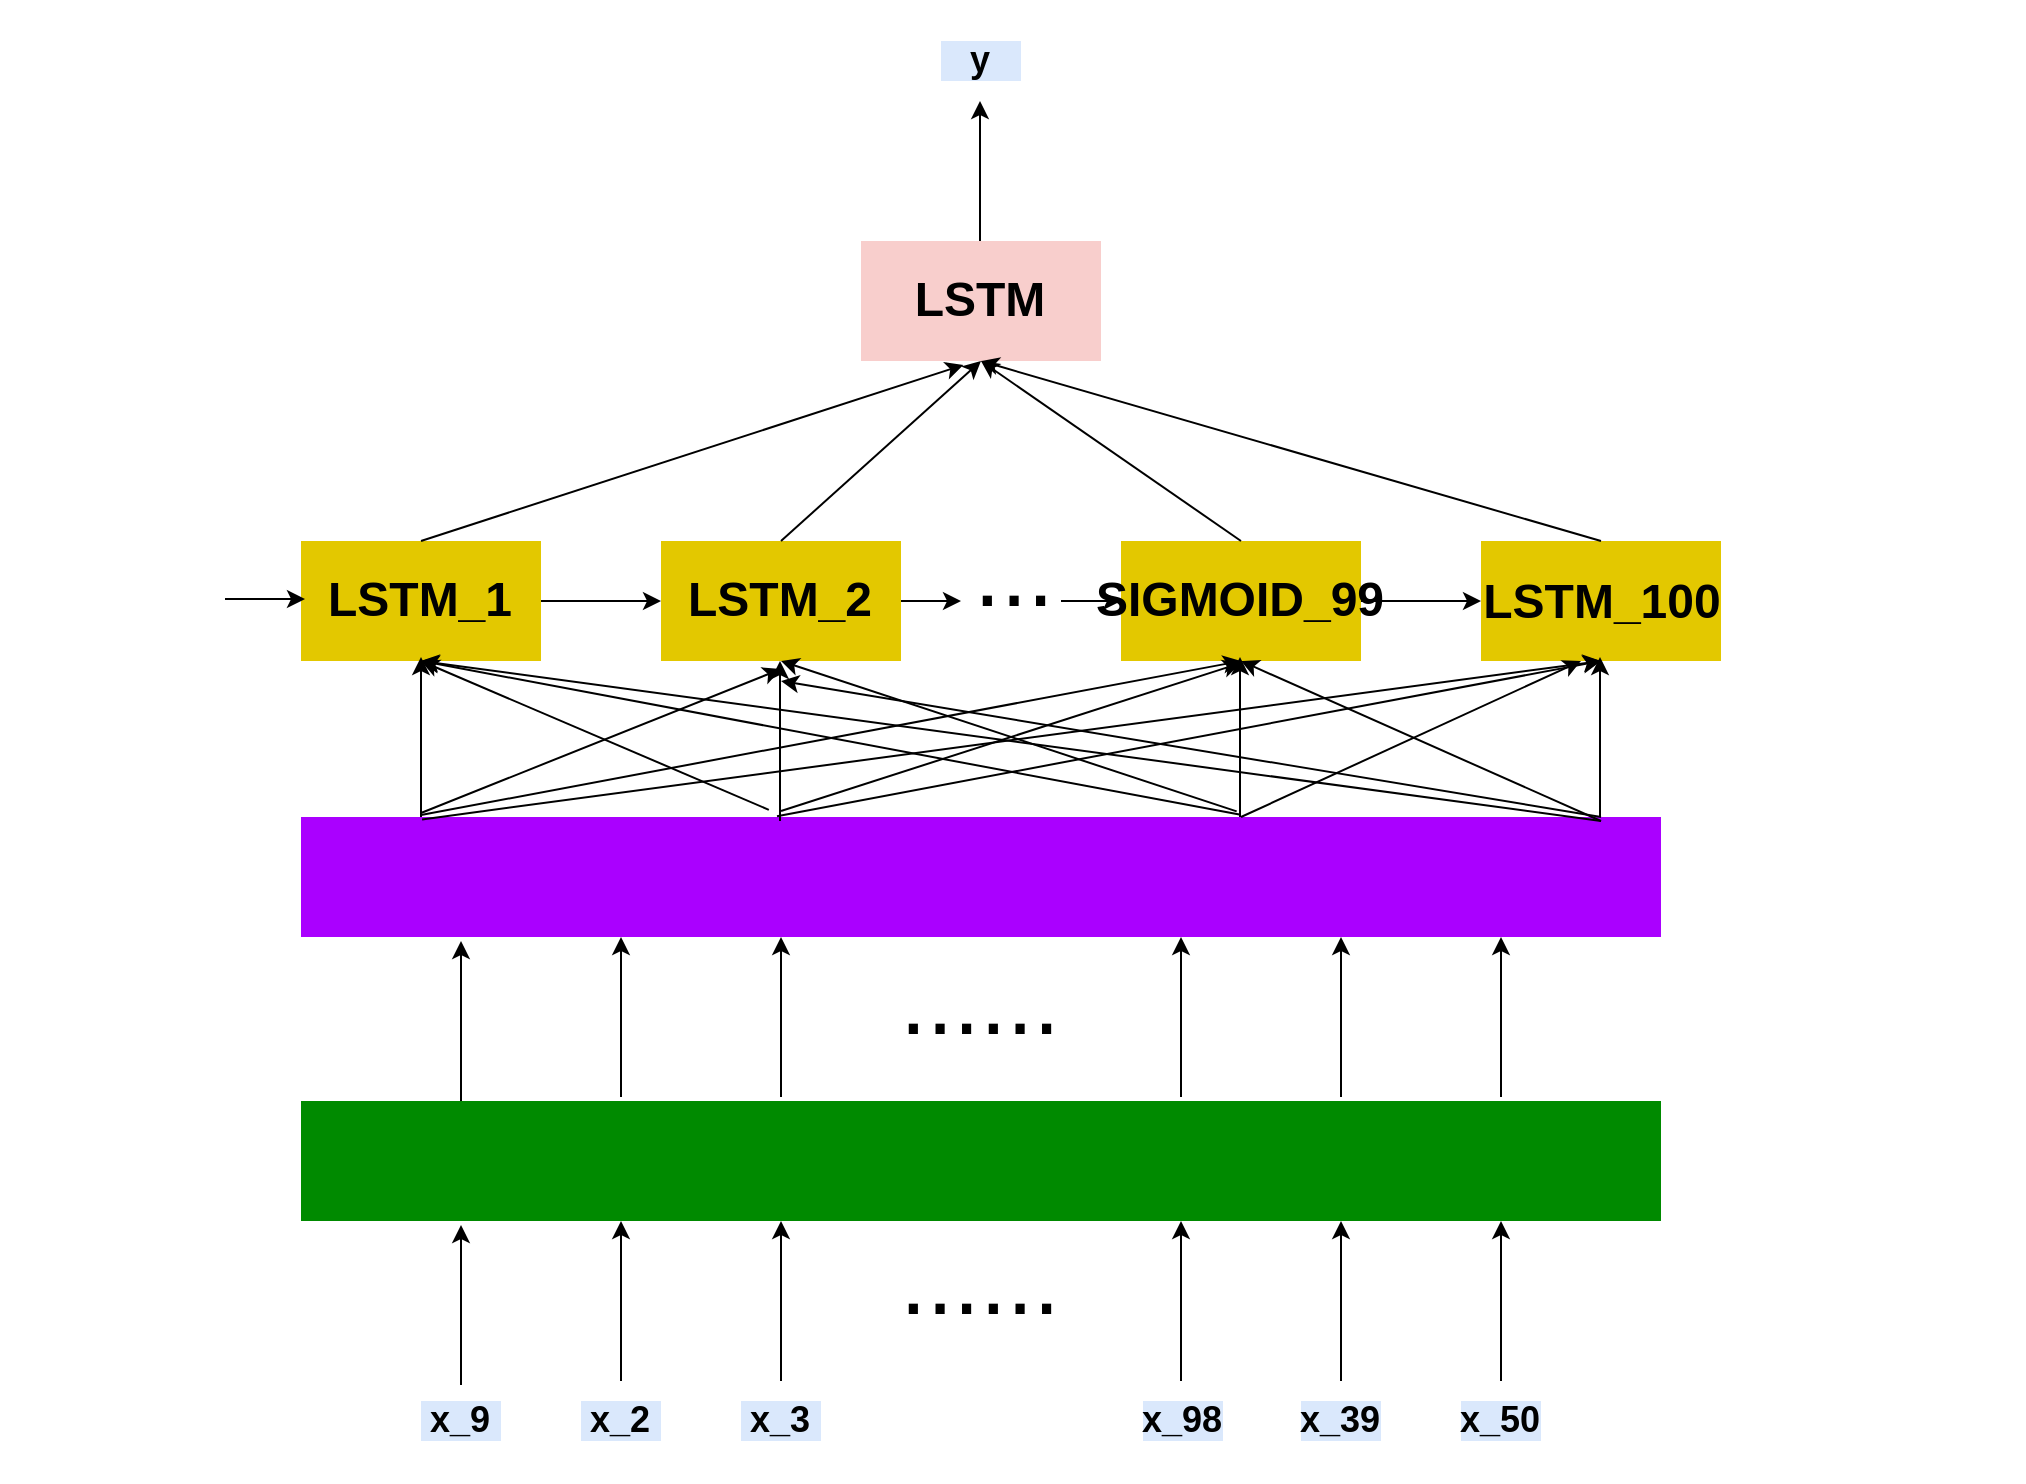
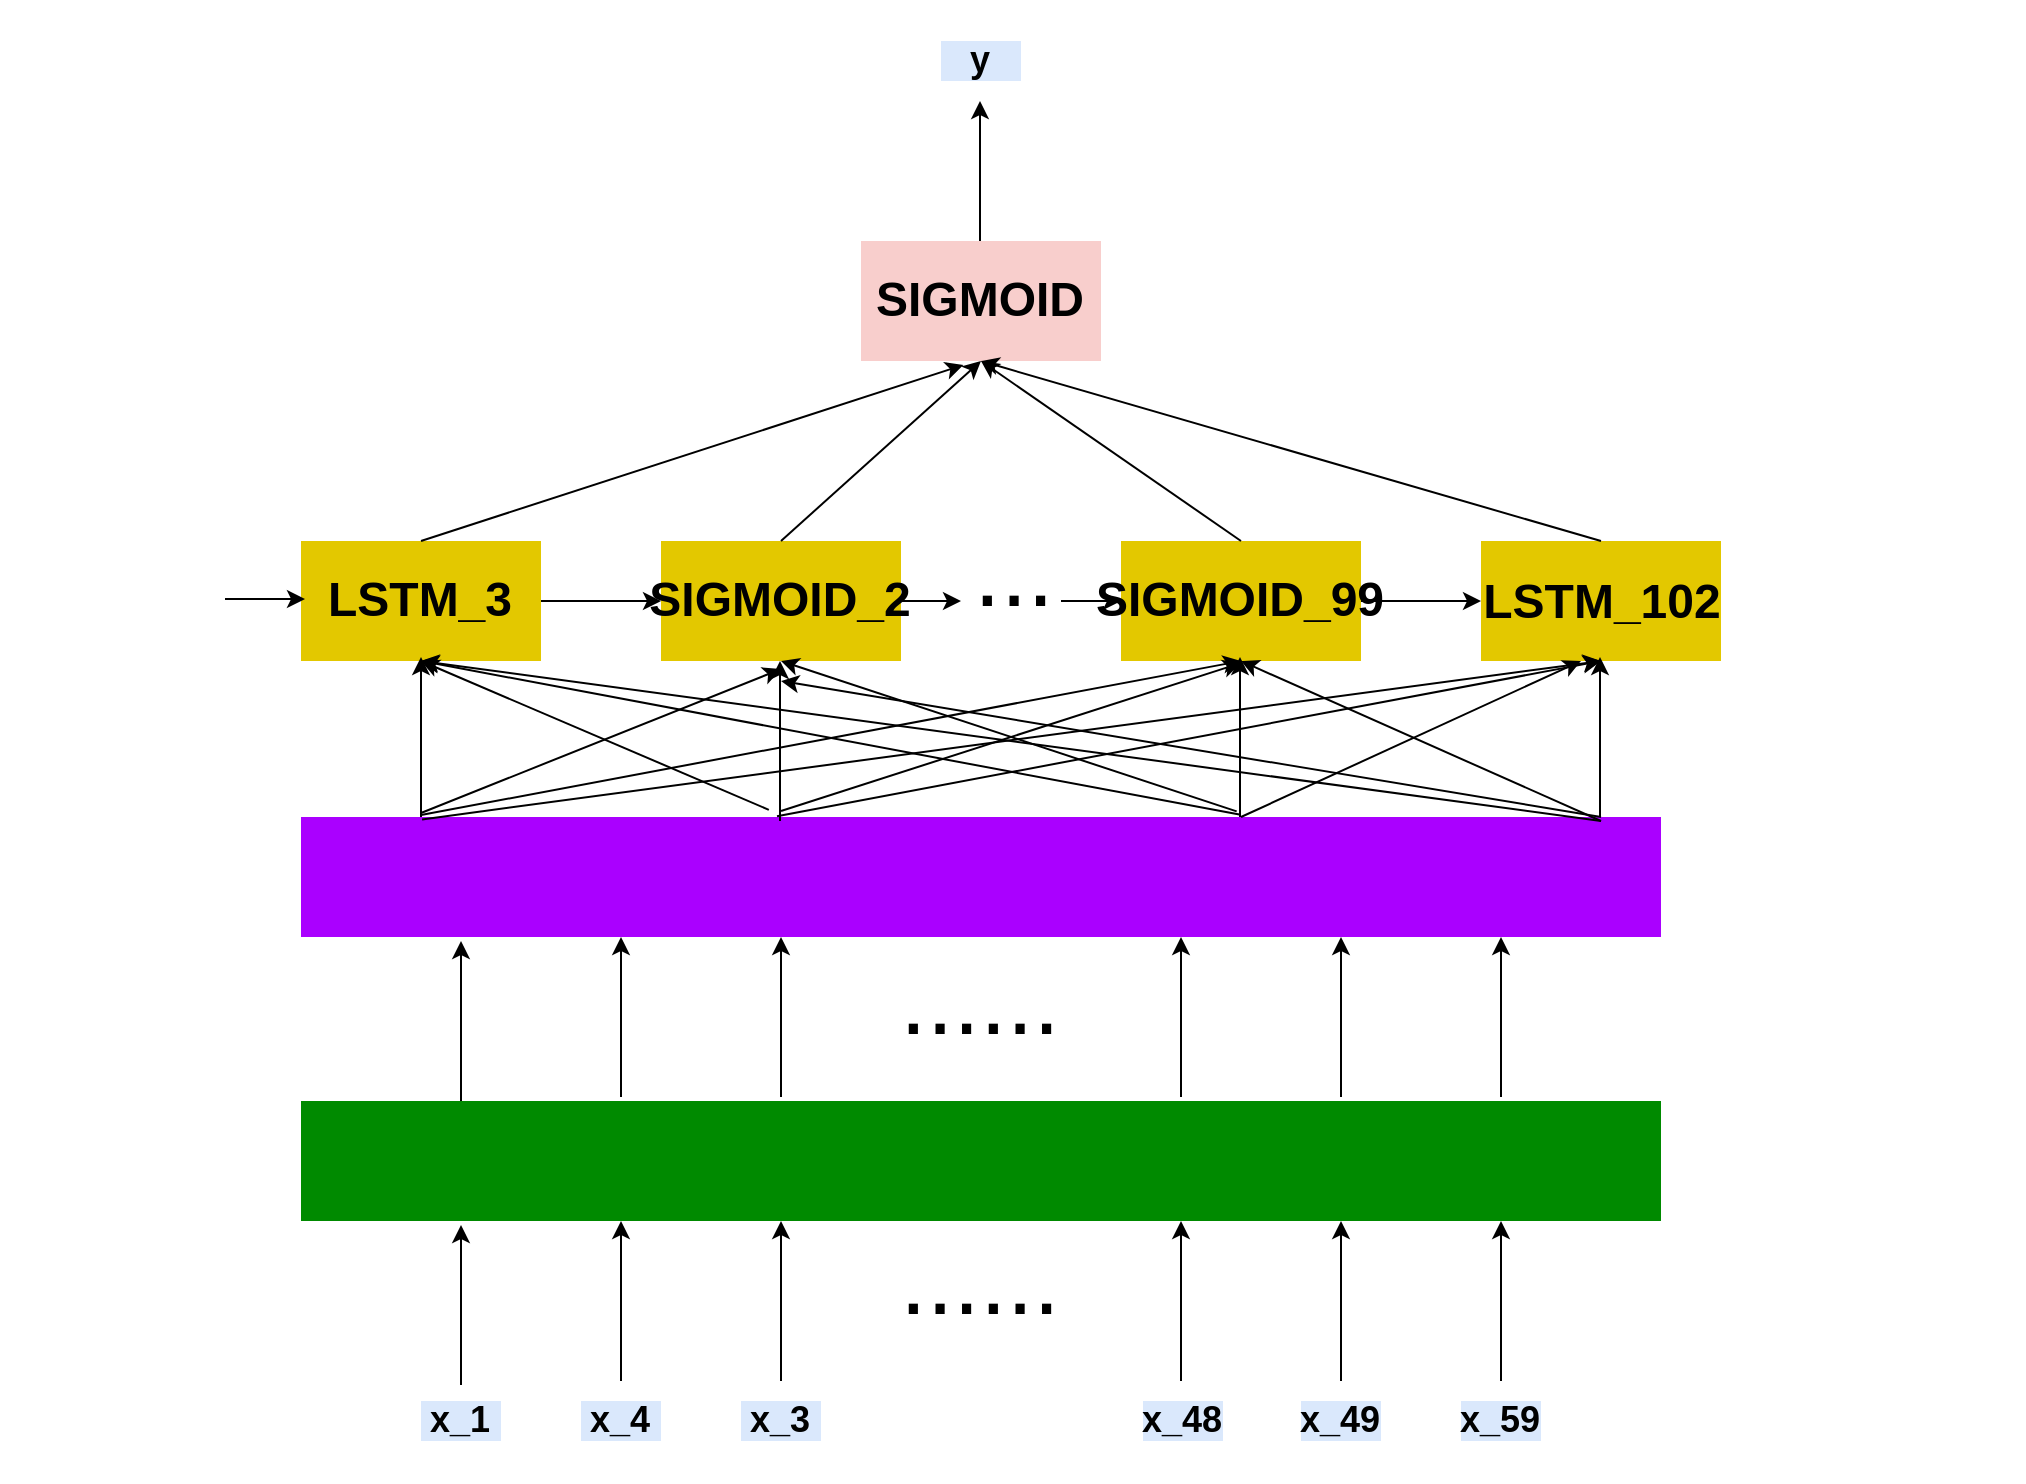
node "LSTM": label "LSTM" -> "SIGMOID"
node "LSTM_1": label "LSTM_1" -> "LSTM_3"
node "LSTM_2": label "LSTM_2" -> "SIGMOID_2"
node "LSTM_100": label "LSTM_100" -> "LSTM_102"
node "x_9": label "x_9" -> "x_1"
node "x_2": label "x_2" -> "x_4"
node "x_98": label "x_98" -> "x_48"
node "x_39": label "x_39" -> "x_49"
node "x_50": label "x_50" -> "x_59"
